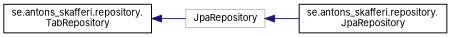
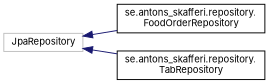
edge "JpaRepository" -> "se.antons_skafferi.repository. TabRepository": reversed
node "se.antons_skafferi.repository. JpaRepository": label "se.antons_skafferi.repository. JpaRepository" -> "se.antons_skafferi.repository. FoodOrderRepository"
